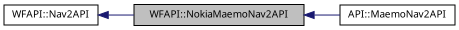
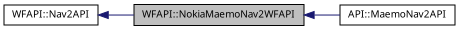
node "WFAPI::NokiaMaemoNav2API": label "WFAPI::NokiaMaemoNav2API" -> "WFAPI::NokiaMaemoNav2WFAPI"
